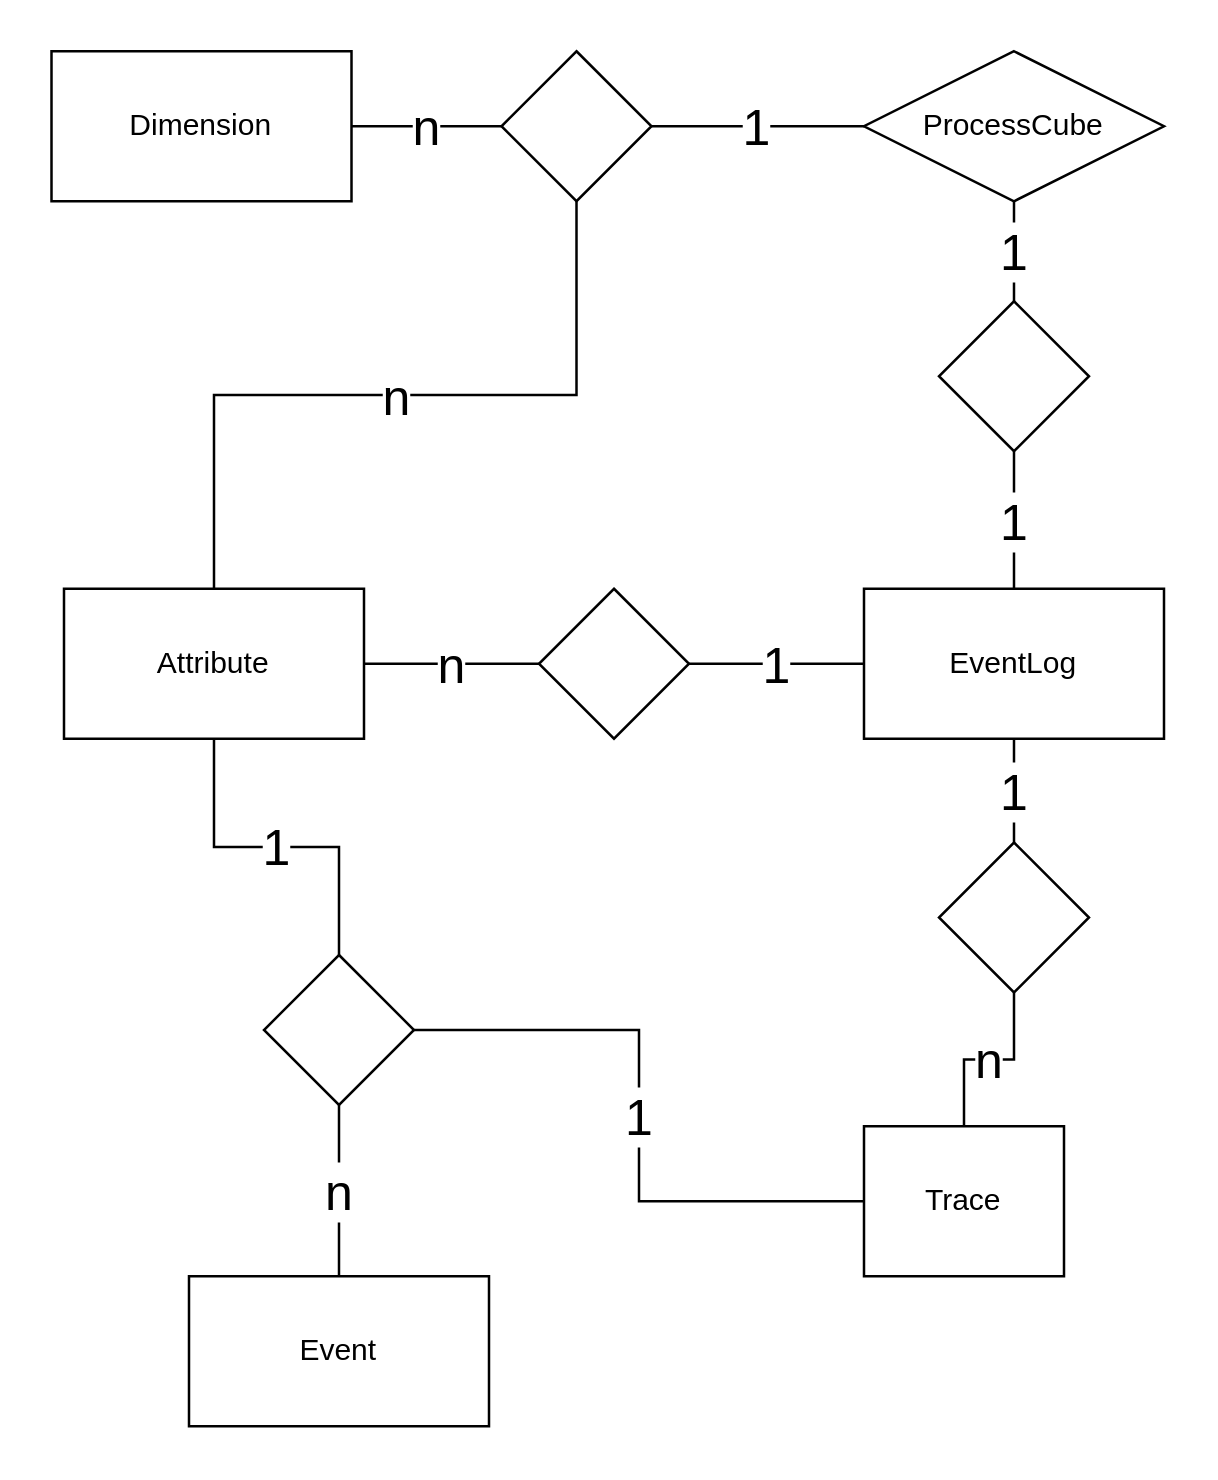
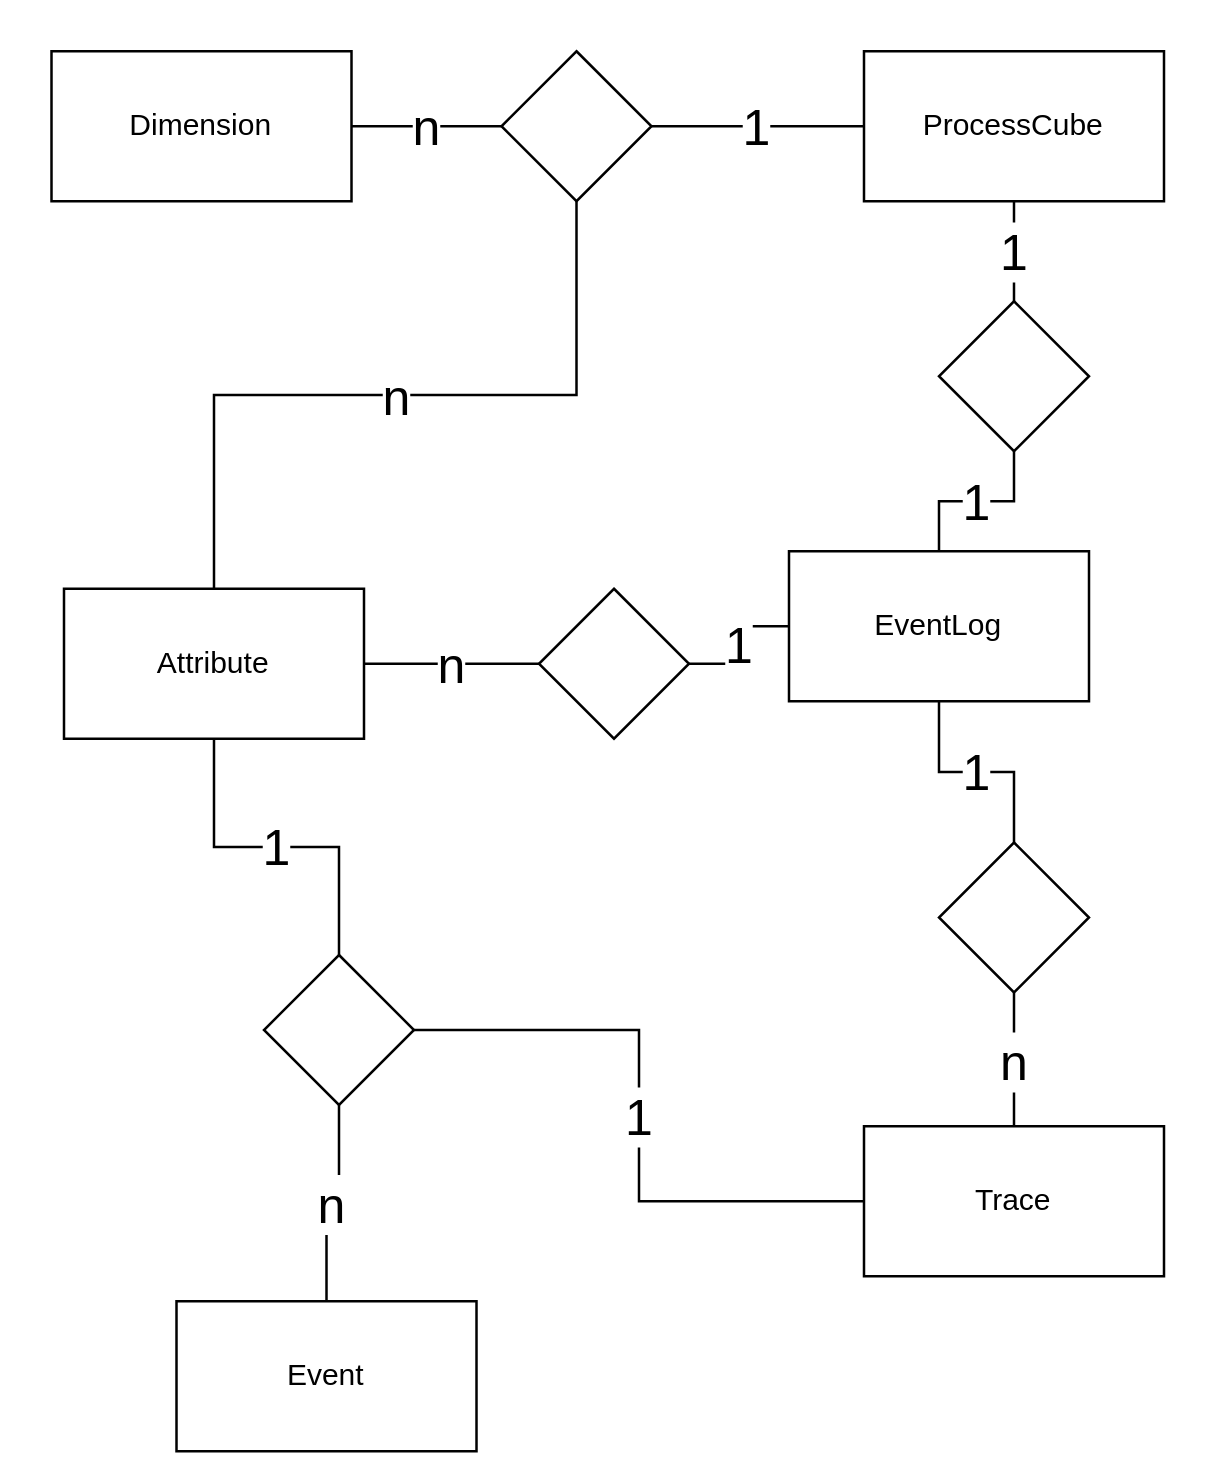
node "ProcessCube": shape diamond -> rectangle
node "EventLog": moved (1014, 664) -> (939, 626)
node "Trace": size 200x150 -> 300x150
node "Event": moved (339, 1351) -> (326, 1376)
